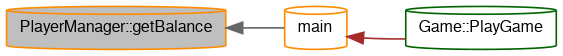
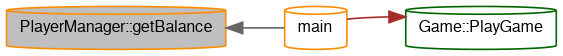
edge "Game::PlayGame" -> "main": reversed
